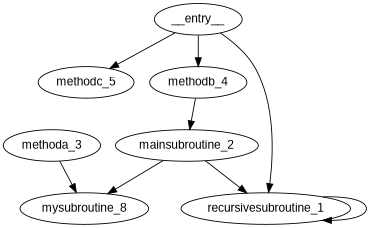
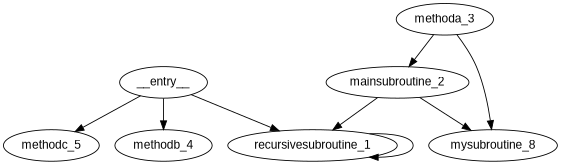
edge "methodb_4" -> "mainsubroutine_2": now "methoda_3" -> "mainsubroutine_2"
